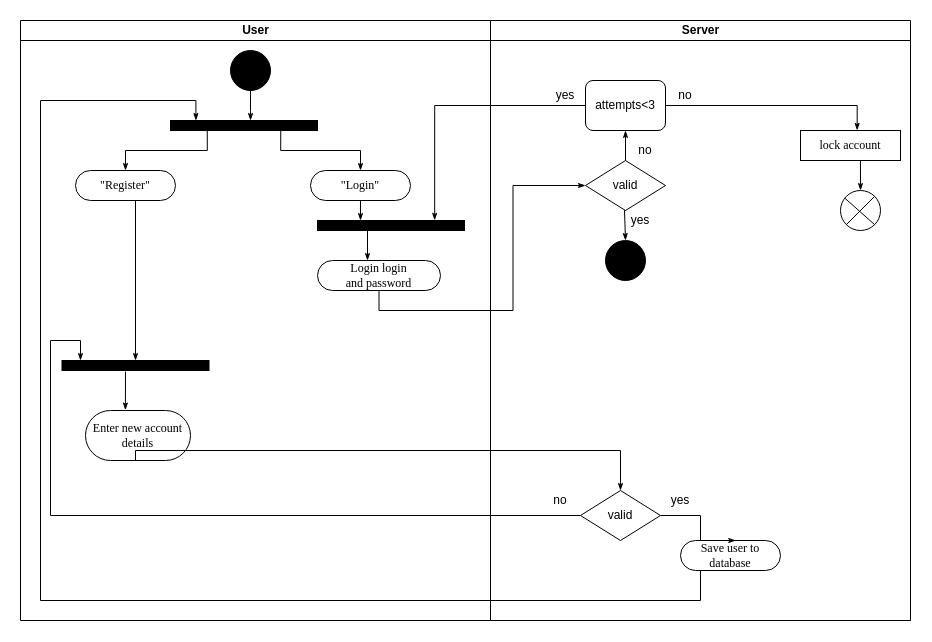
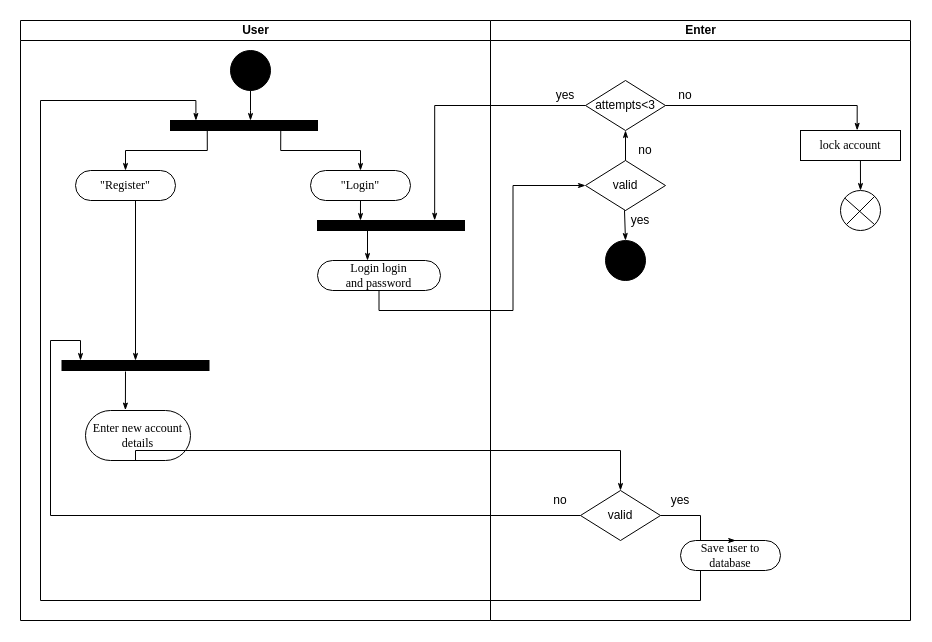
node "Server": label "Server" -> "Enter"
node "attempts<3": shape rounded rectangle -> diamond
